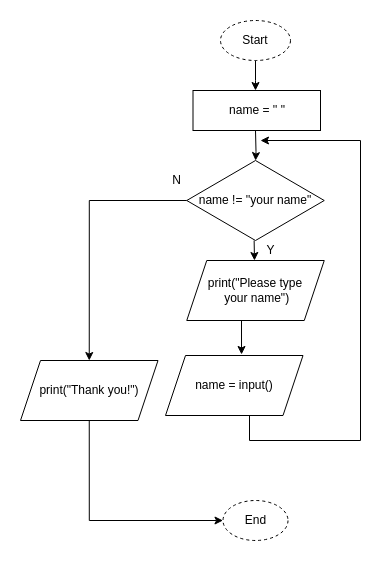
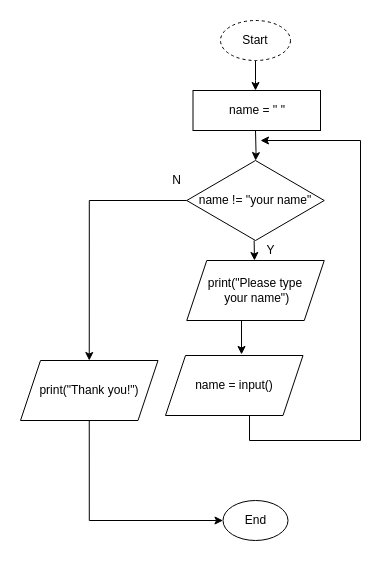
node "End": style dashed -> solid
